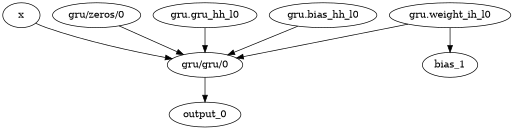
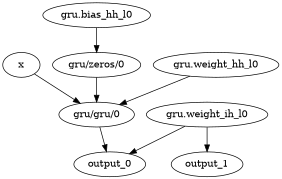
node "gru.gru_hh_l0": label "gru.gru_hh_l0" -> "gru.weight_hh_l0"
edge "gru.bias_hh_l0" -> "gru/gru/0": now "gru.bias_hh_l0" -> "gru/zeros/0"
edge "gru.weight_ih_l0" -> "gru/gru/0": now "gru.weight_ih_l0" -> "output_0"
node "bias_1": label "bias_1" -> "output_1"
